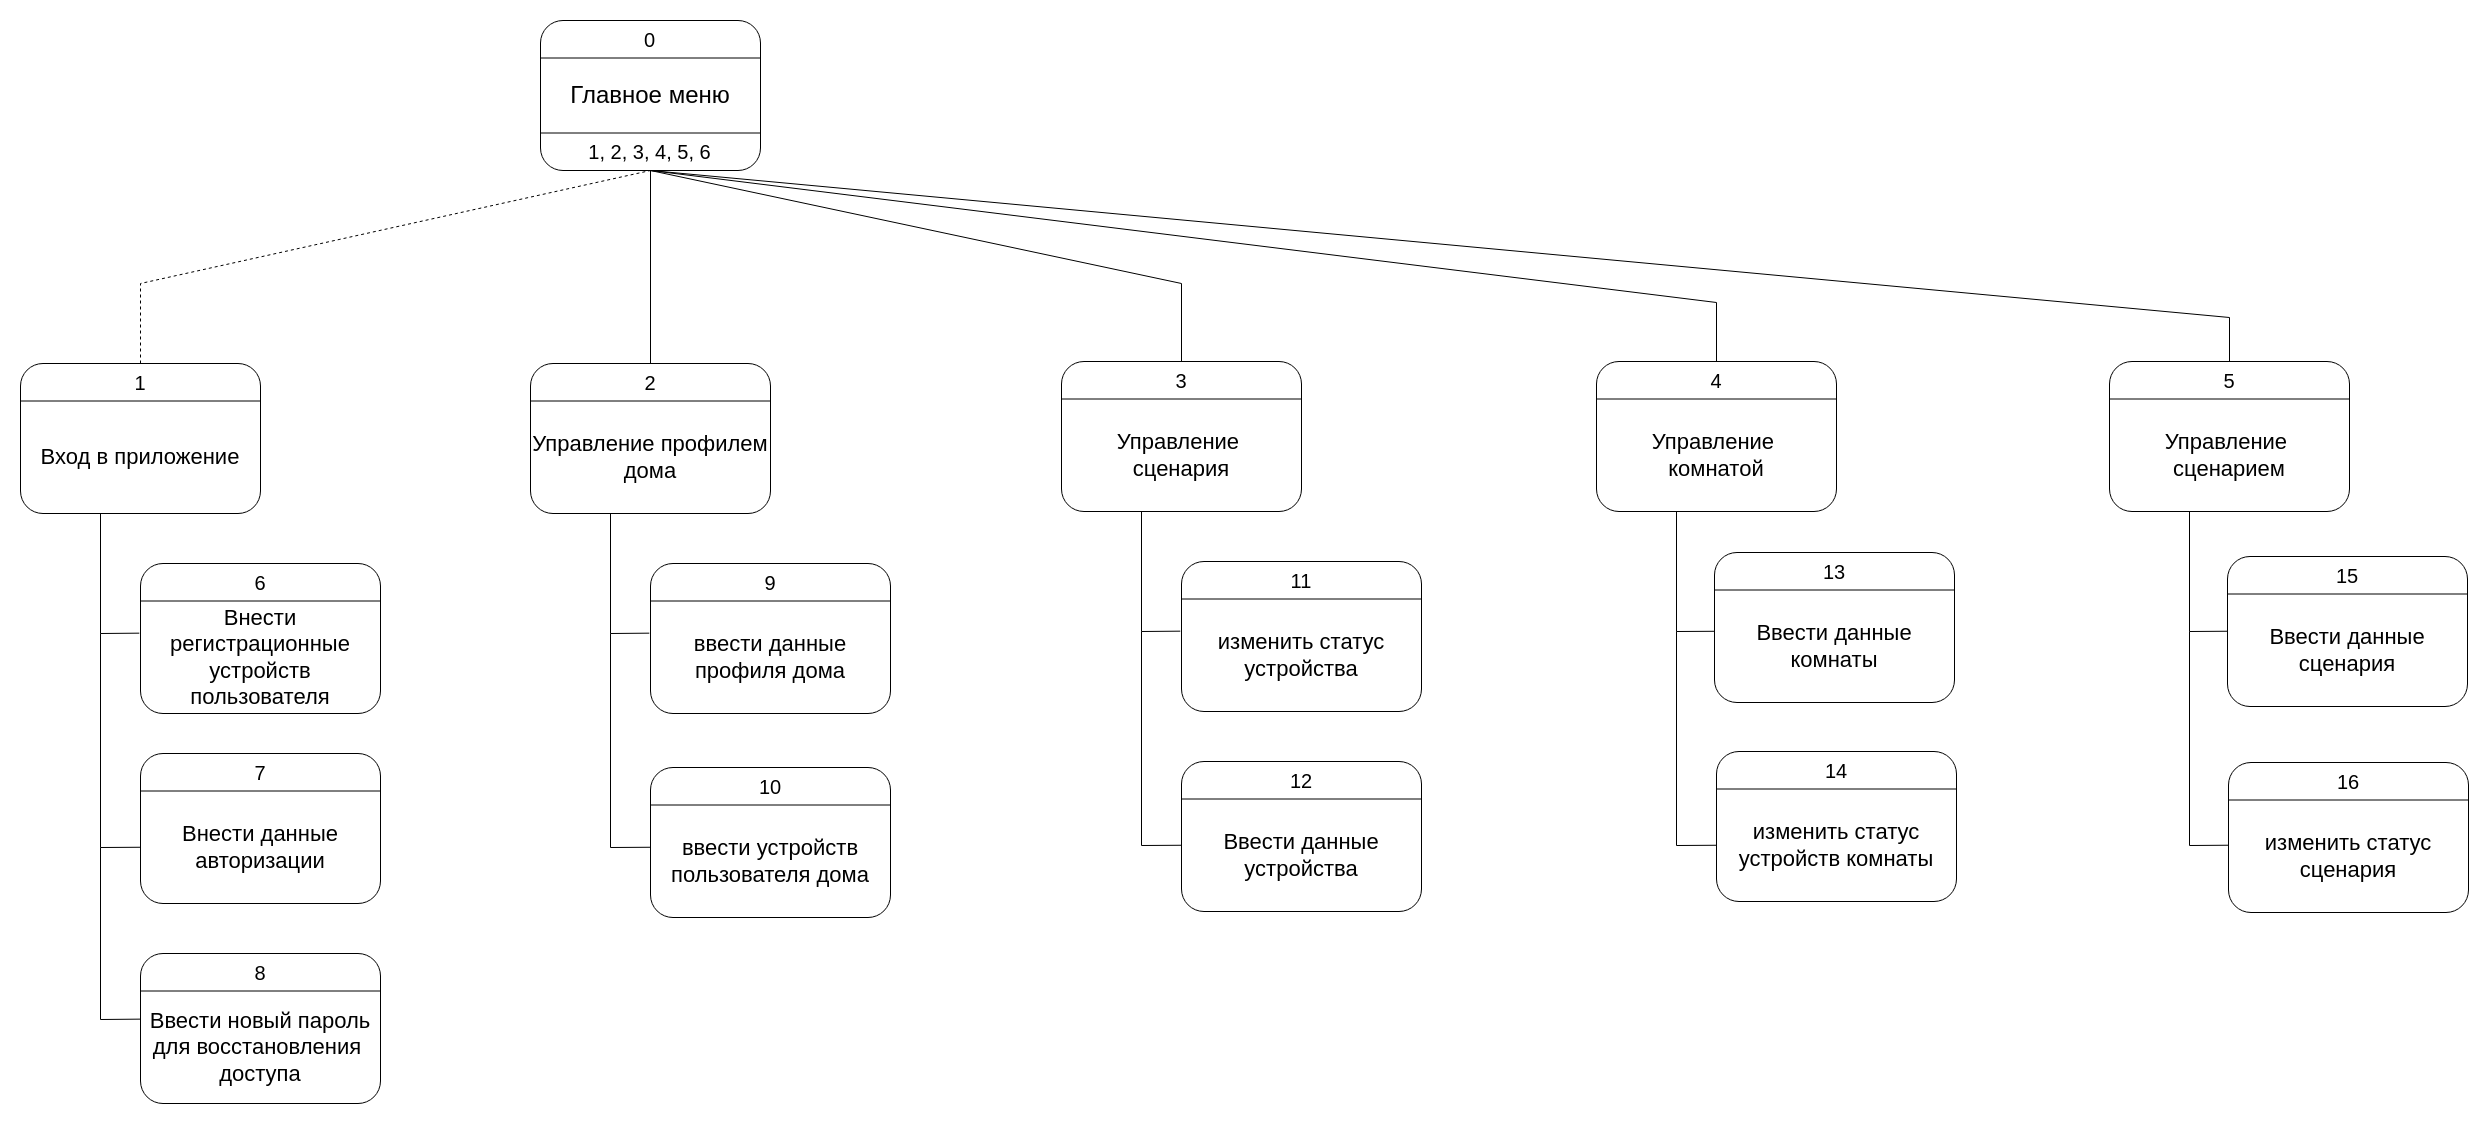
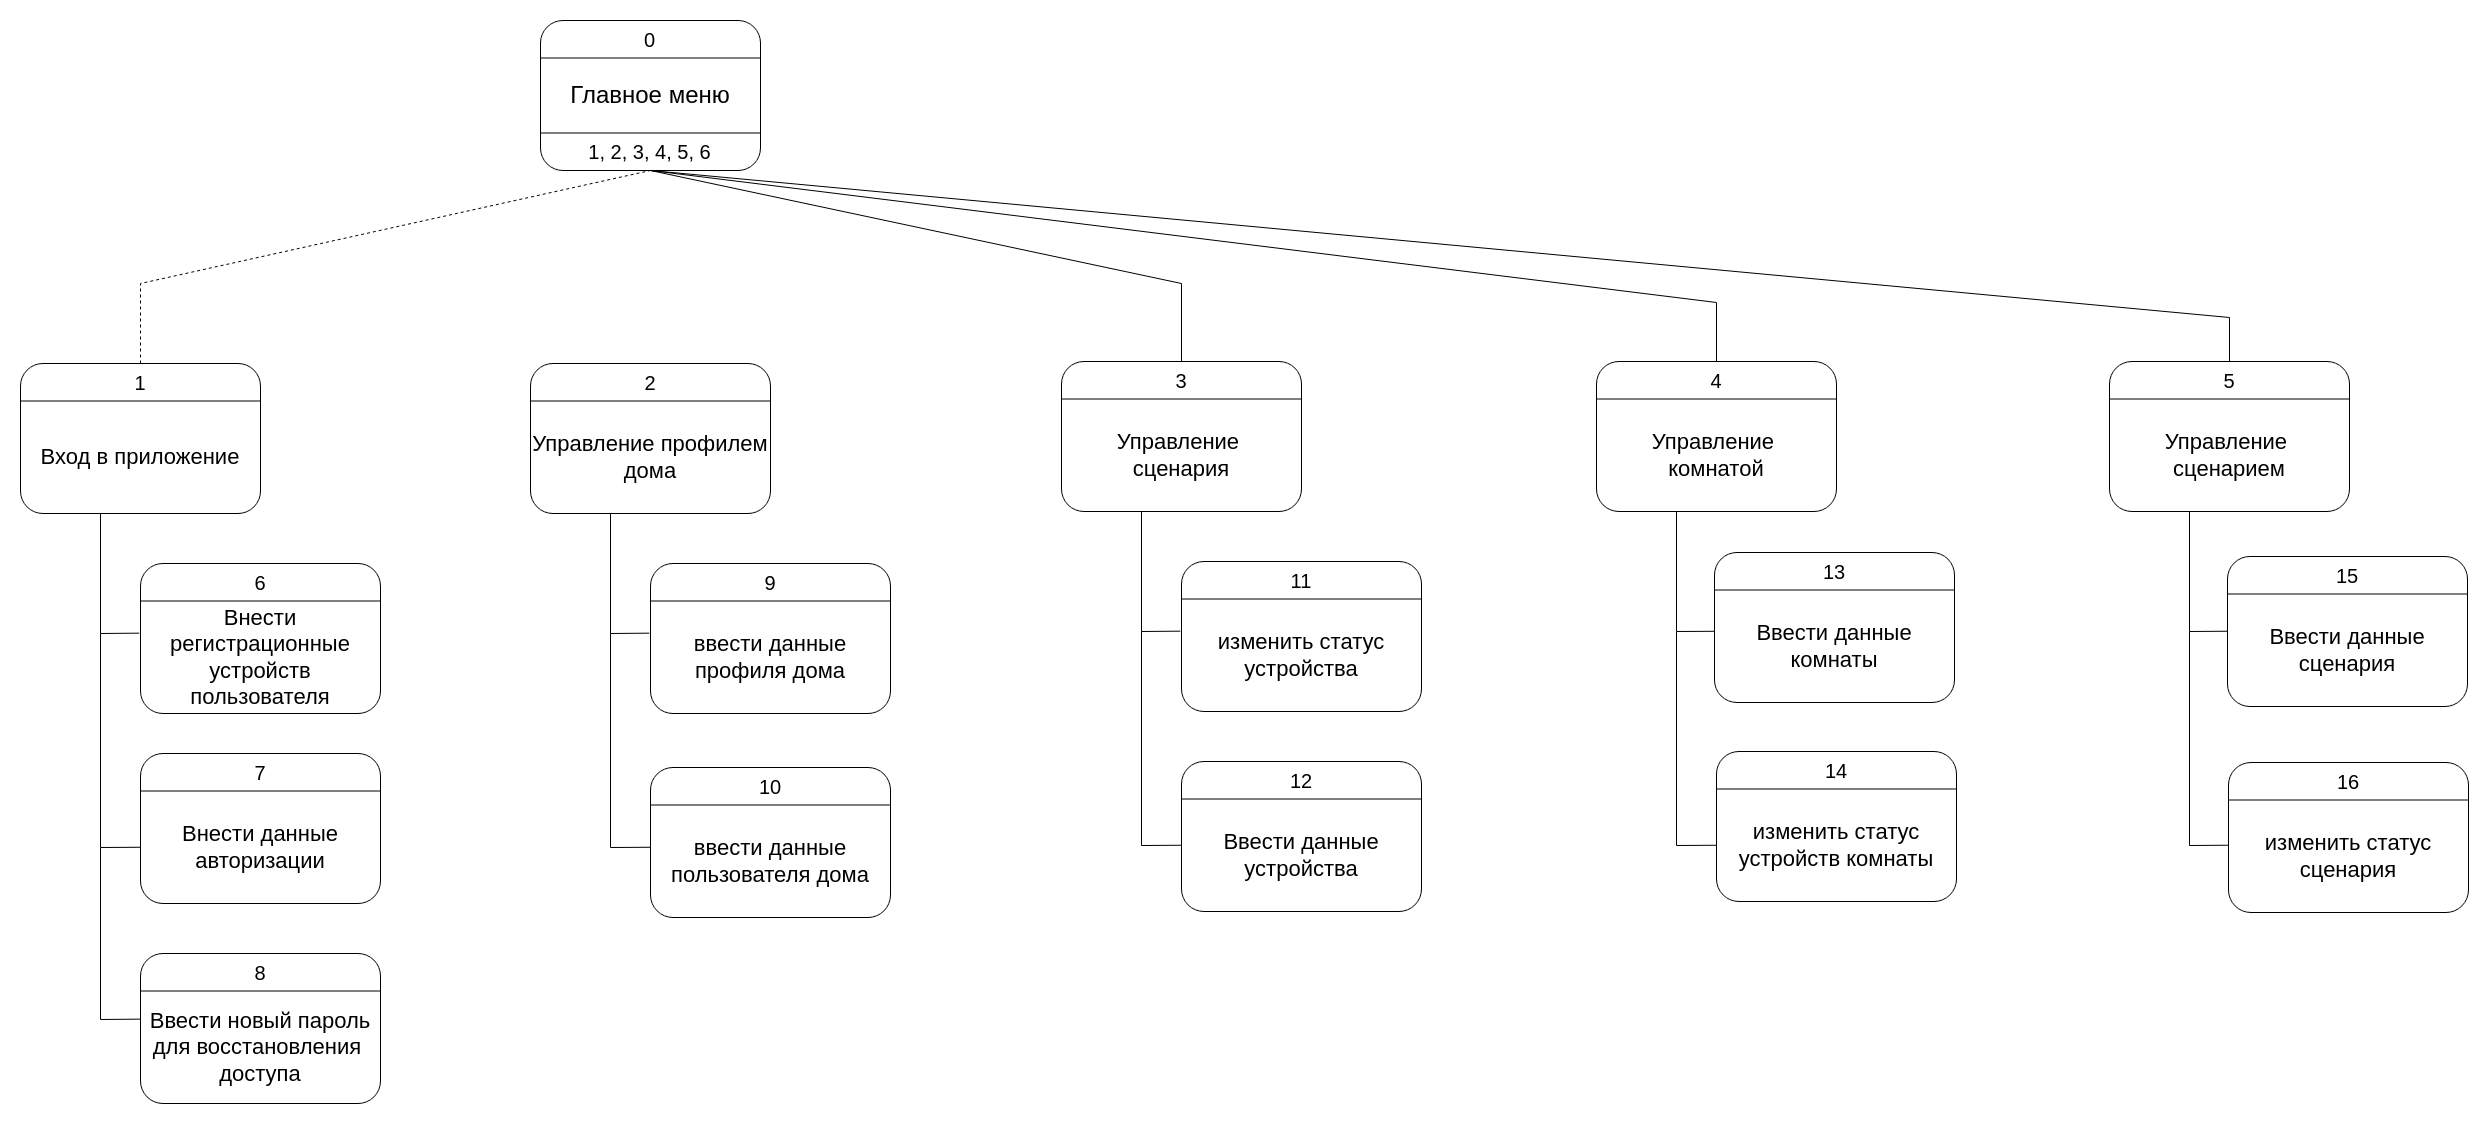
edge "1, 2, 3, 4, 5, 6" -- "2": removed
node "ввести устройств пользователя дома": label "ввести устройств пользователя дома" -> "ввести данные пользователя дома"
